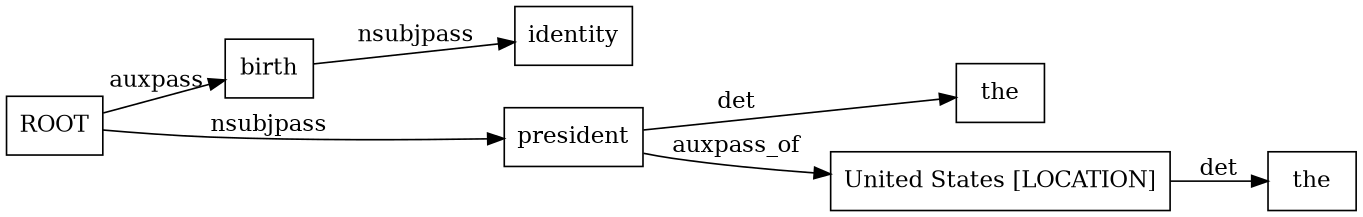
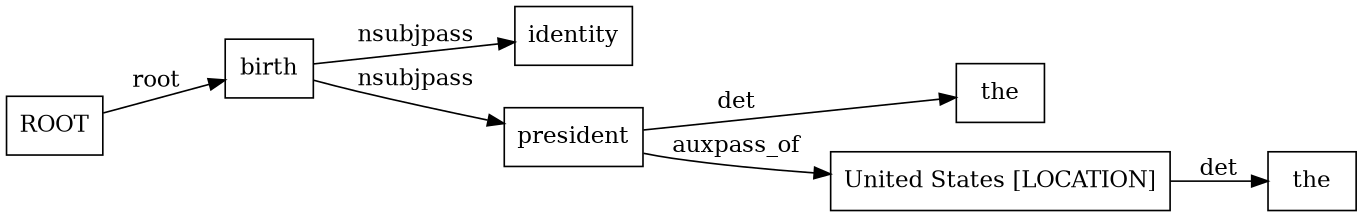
edge "ROOT" -> "birth": label "auxpass" -> "root"
edge "ROOT" -> "president": now "birth" -> "president"
